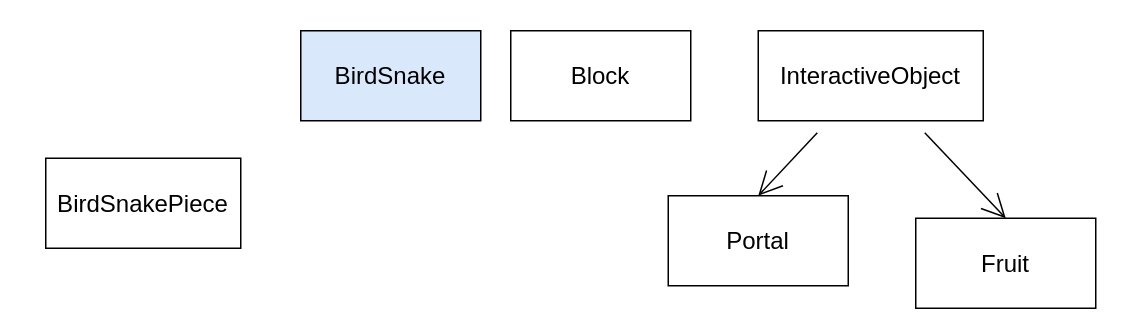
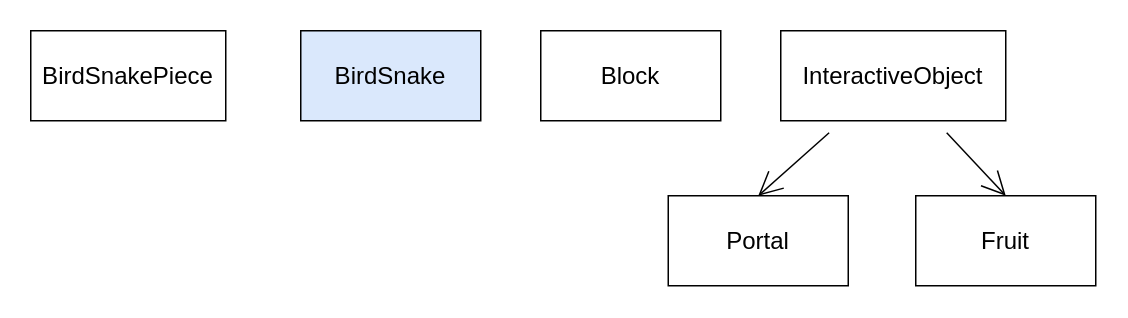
node "Block": moved (601, 76) -> (631, 76)
node "InteractiveObject": moved (871, 76) -> (893, 76)
node "BirdSnakePiece": moved (143, 203) -> (128, 76)
node "Fruit": moved (1006, 263) -> (1006, 241)
